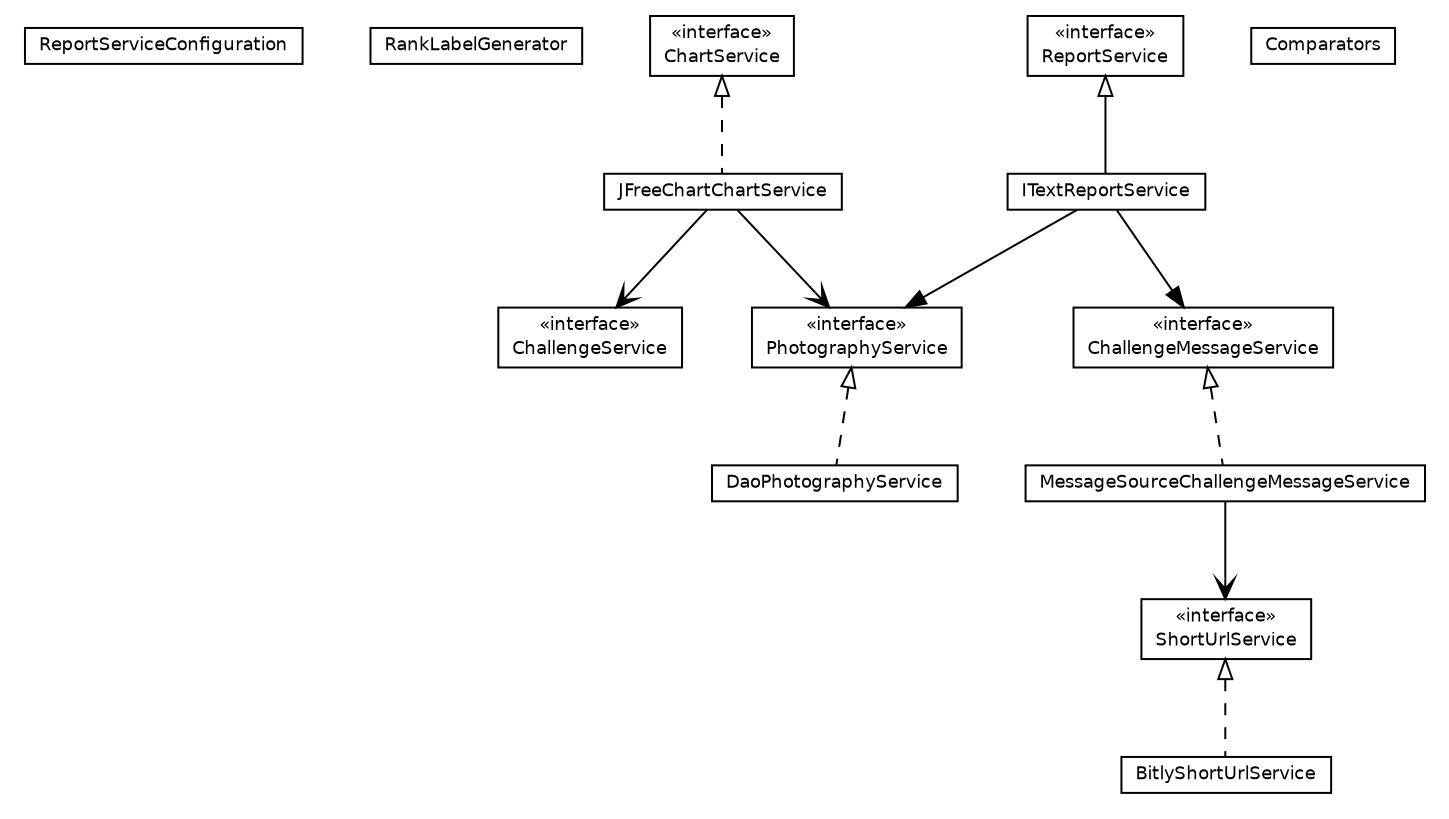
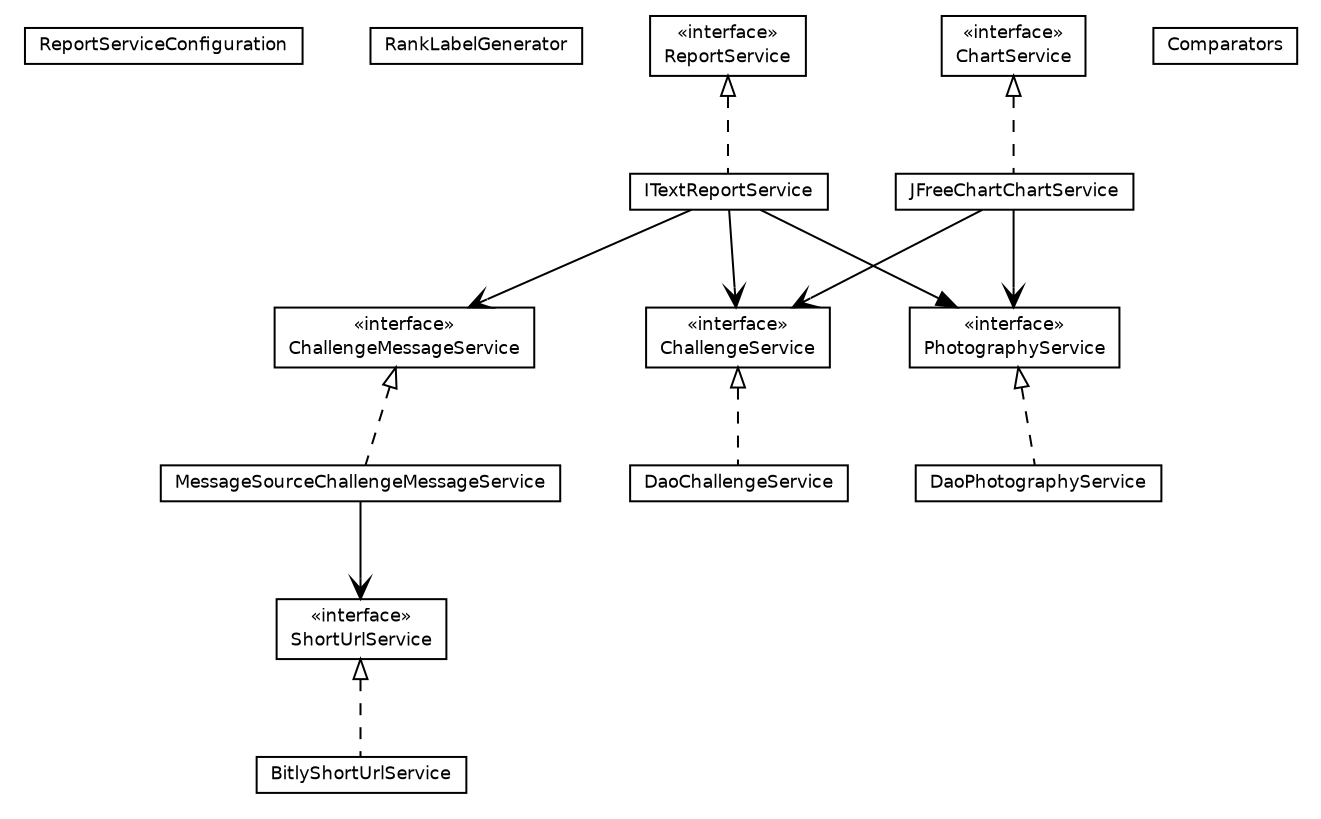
edge "ITextReportService" -> "ReportService": style solid -> dashed
edge "ITextReportService" -> "ChallengeService": added
edge "ITextReportService" -> "ChallengeMessageService": arrowhead normal -> open
node "DaoChallengeService": added
